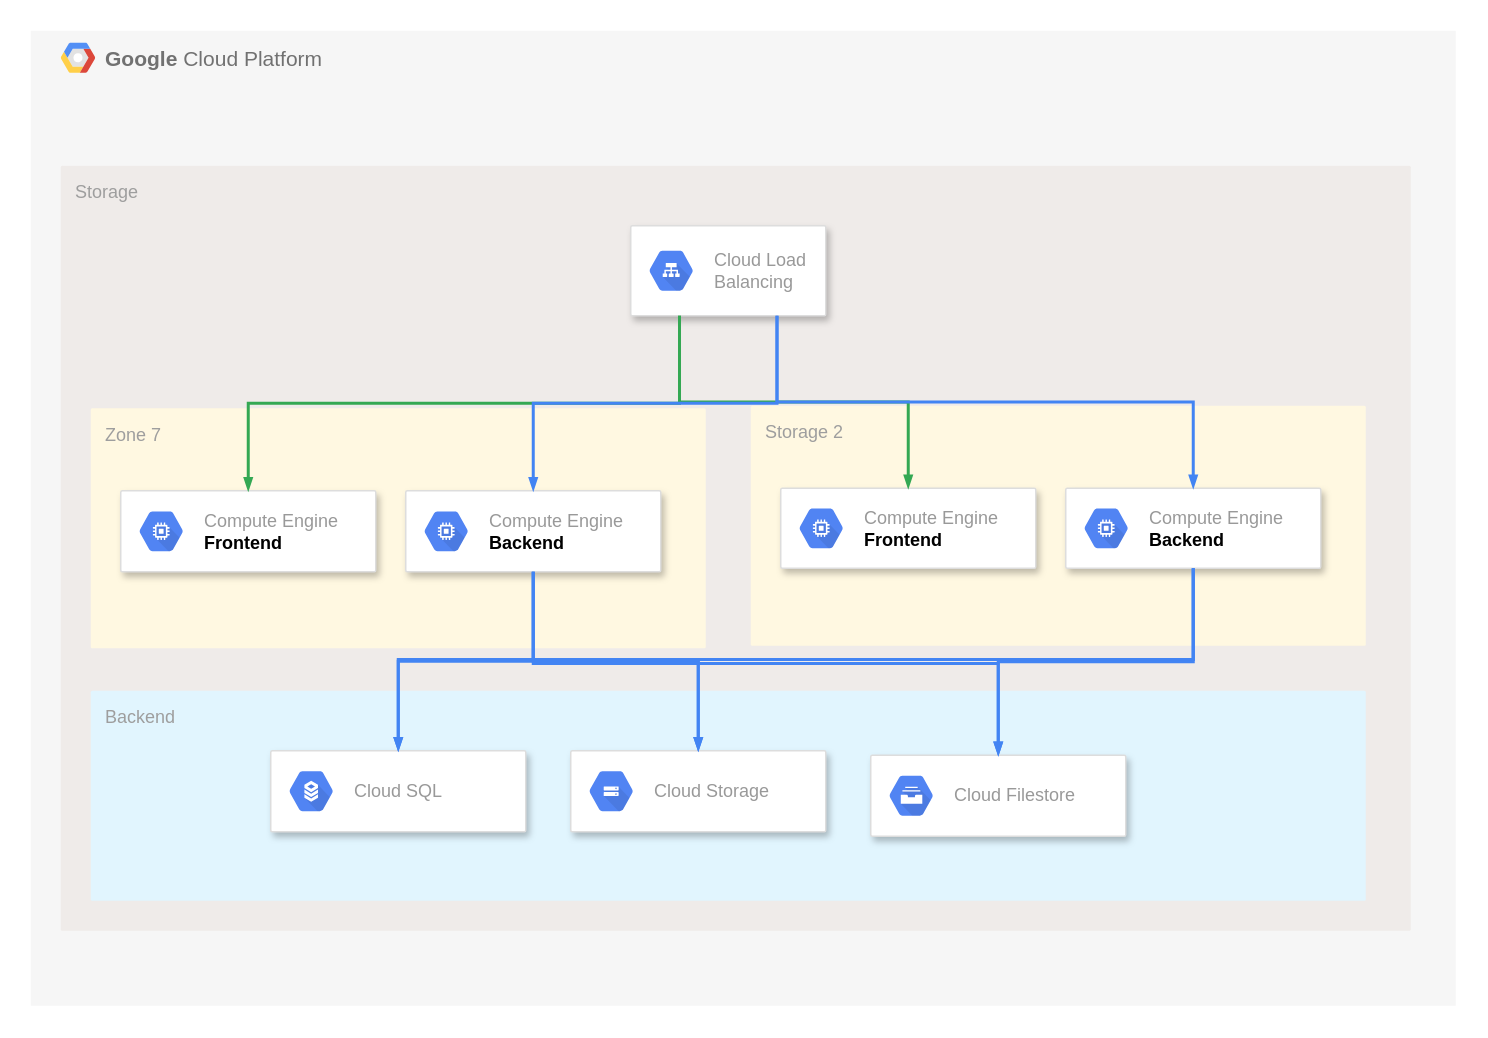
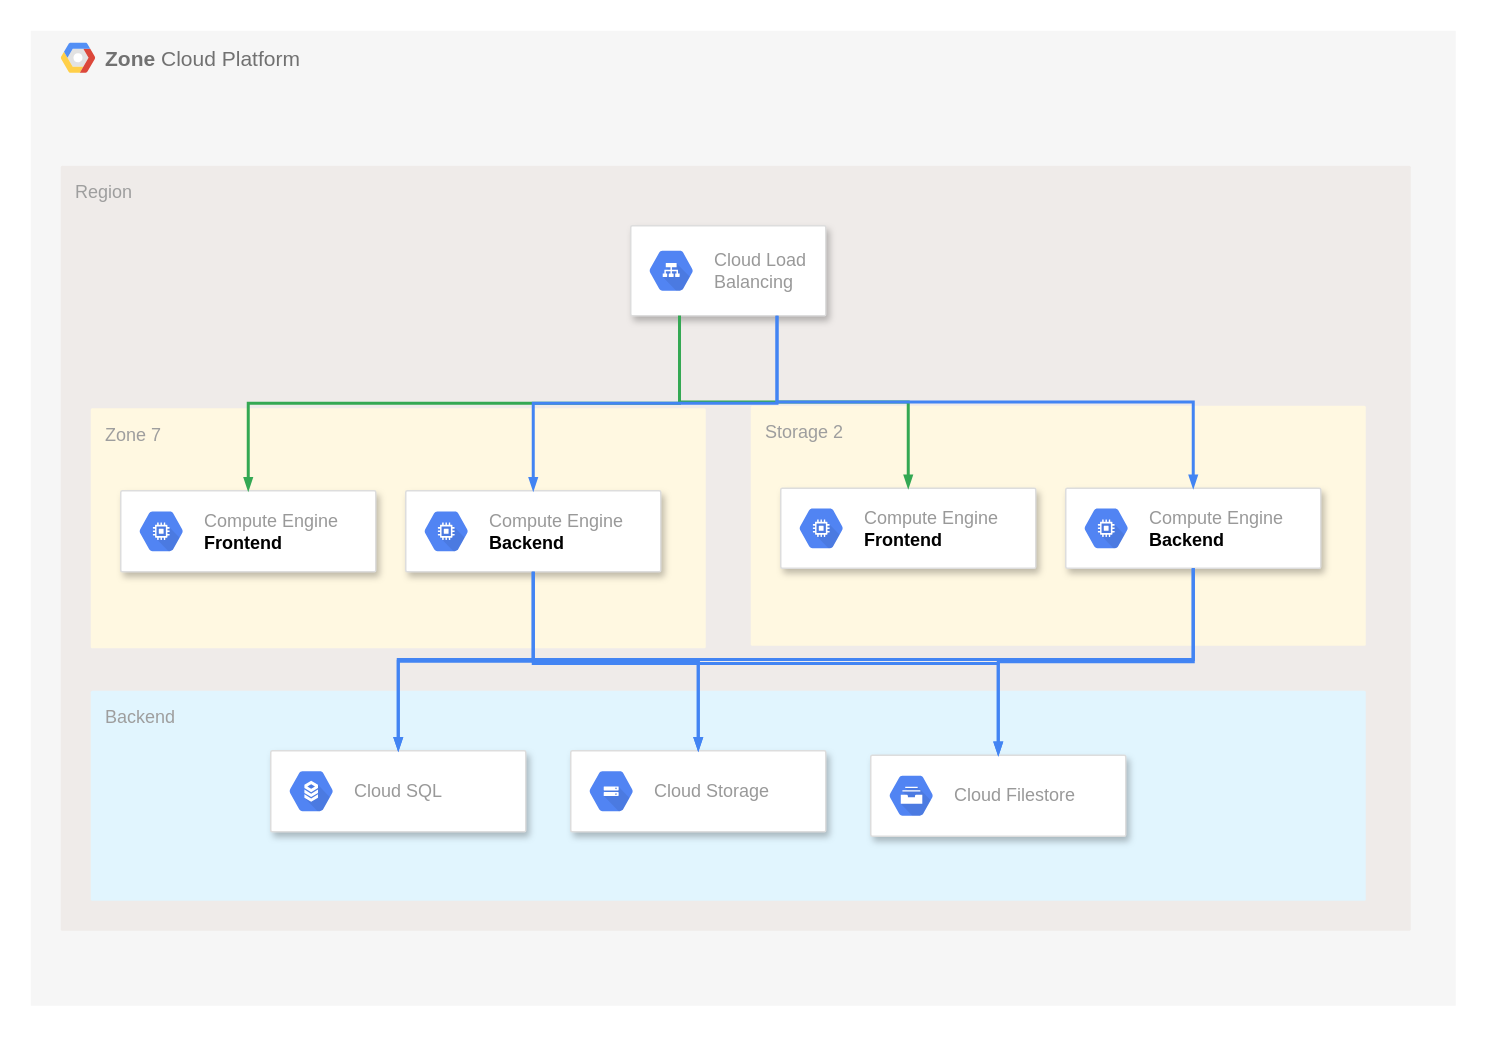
node "Google Cloud Platform": label "Google Cloud Platform" -> "Zone Cloud Platform"
node "Storage": label "Storage" -> "Region"
